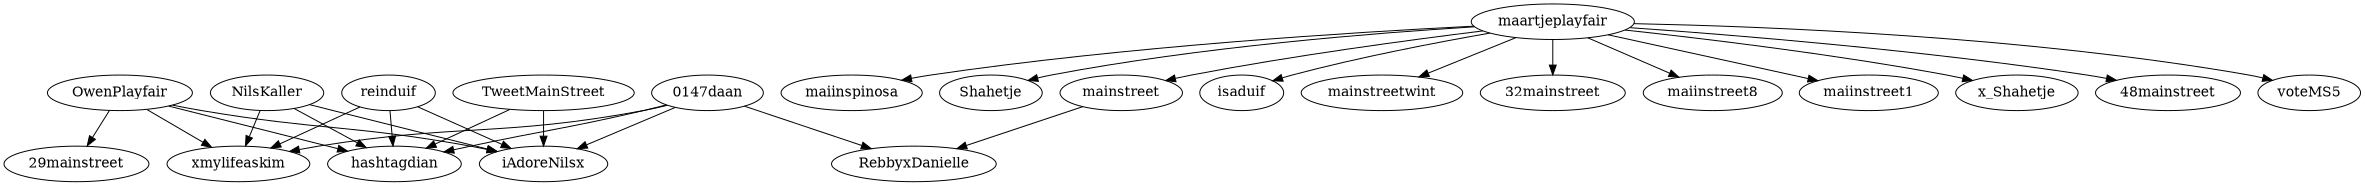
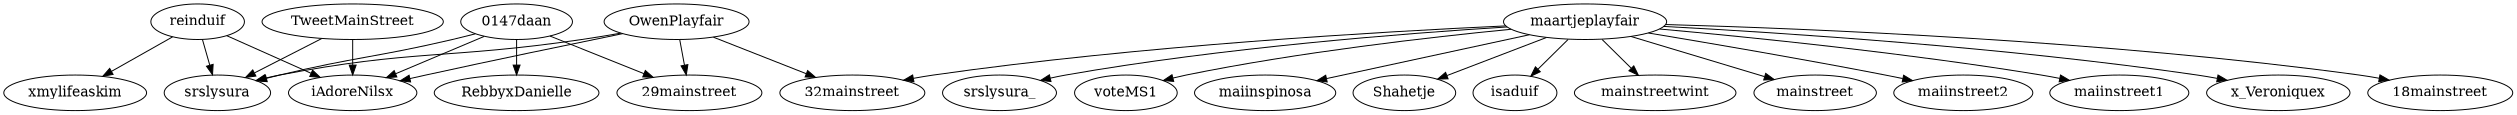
node "NilsKaller": removed
node "srslysura_": added
node "maiinstreet8": label "maiinstreet8" -> "maiinstreet2"
node "x_Shahetje": label "x_Shahetje" -> "x_Veroniquex"
node "48mainstreet": label "48mainstreet" -> "18mainstreet"
node "voteMS5": label "voteMS5" -> "voteMS1"
edge "OwenPlayfair" -> "xmylifeaskim": now "OwenPlayfair" -> "32mainstreet"
edge "mainstreet" -> "RebbyxDanielle": removed
edge "0147daan" -> "xmylifeaskim": now "0147daan" -> "29mainstreet"
node "hashtagdian": label "hashtagdian" -> "srslysura"
